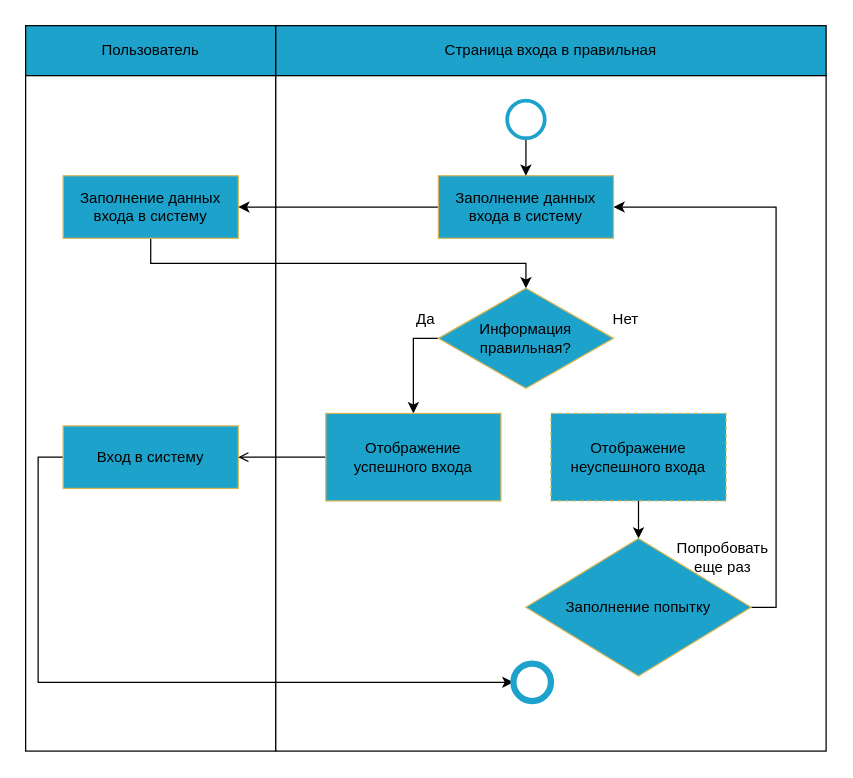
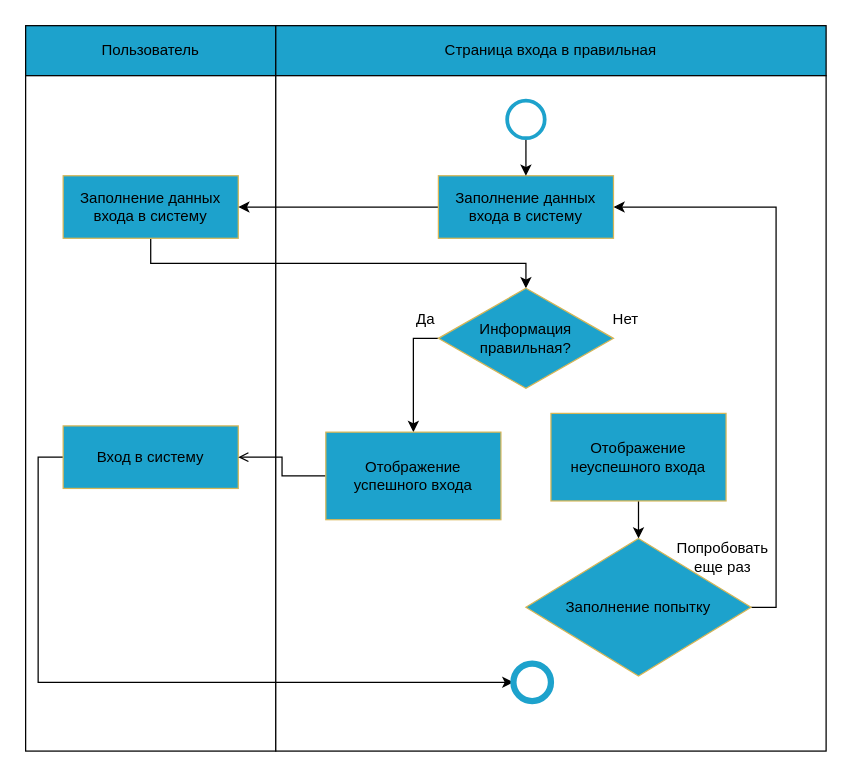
node "Отображение успешного входа": moved (413, 457) -> (413, 476)
node "Отображение неуспешного входа": style dashed -> solid
